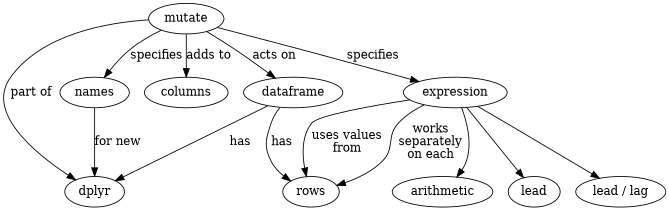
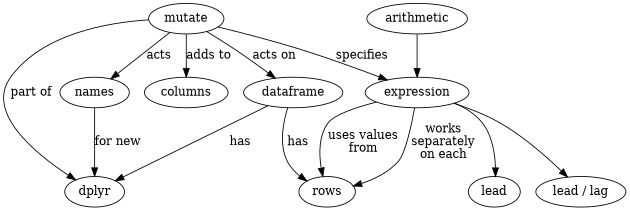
edge "mutate" -> "names": label "specifies" -> "acts"
edge "expression" -> "arithmetic": reversed
